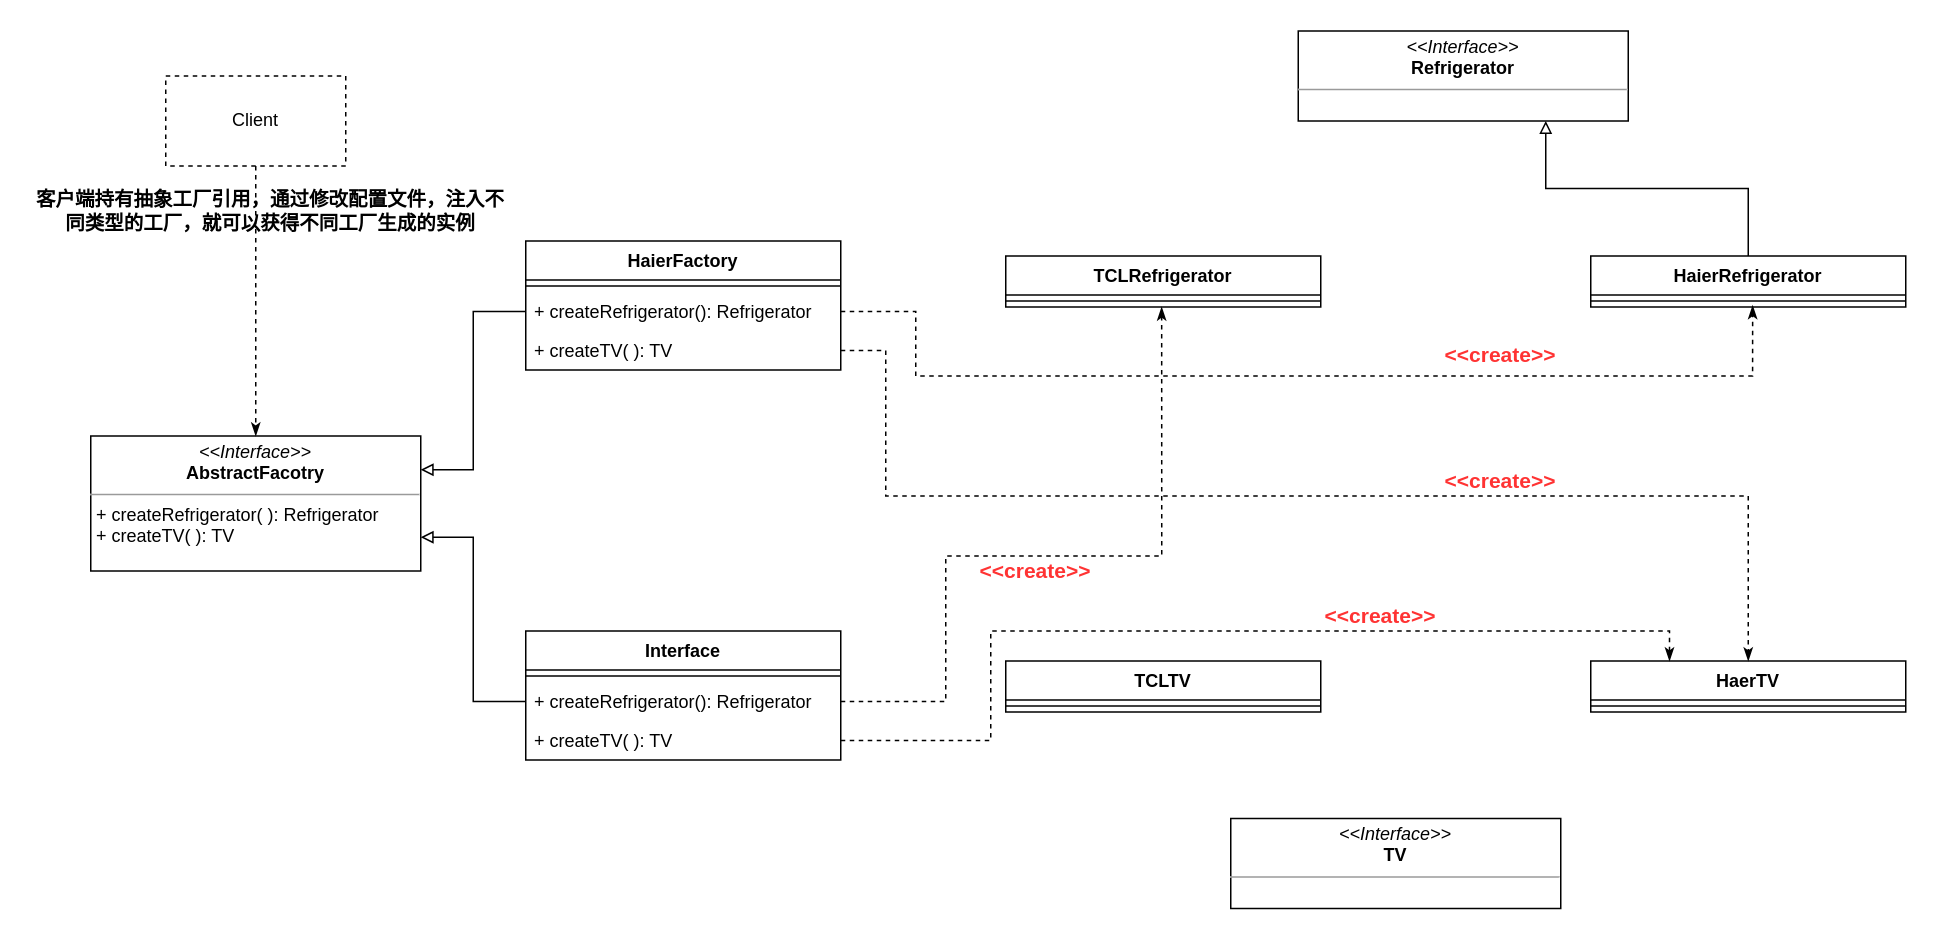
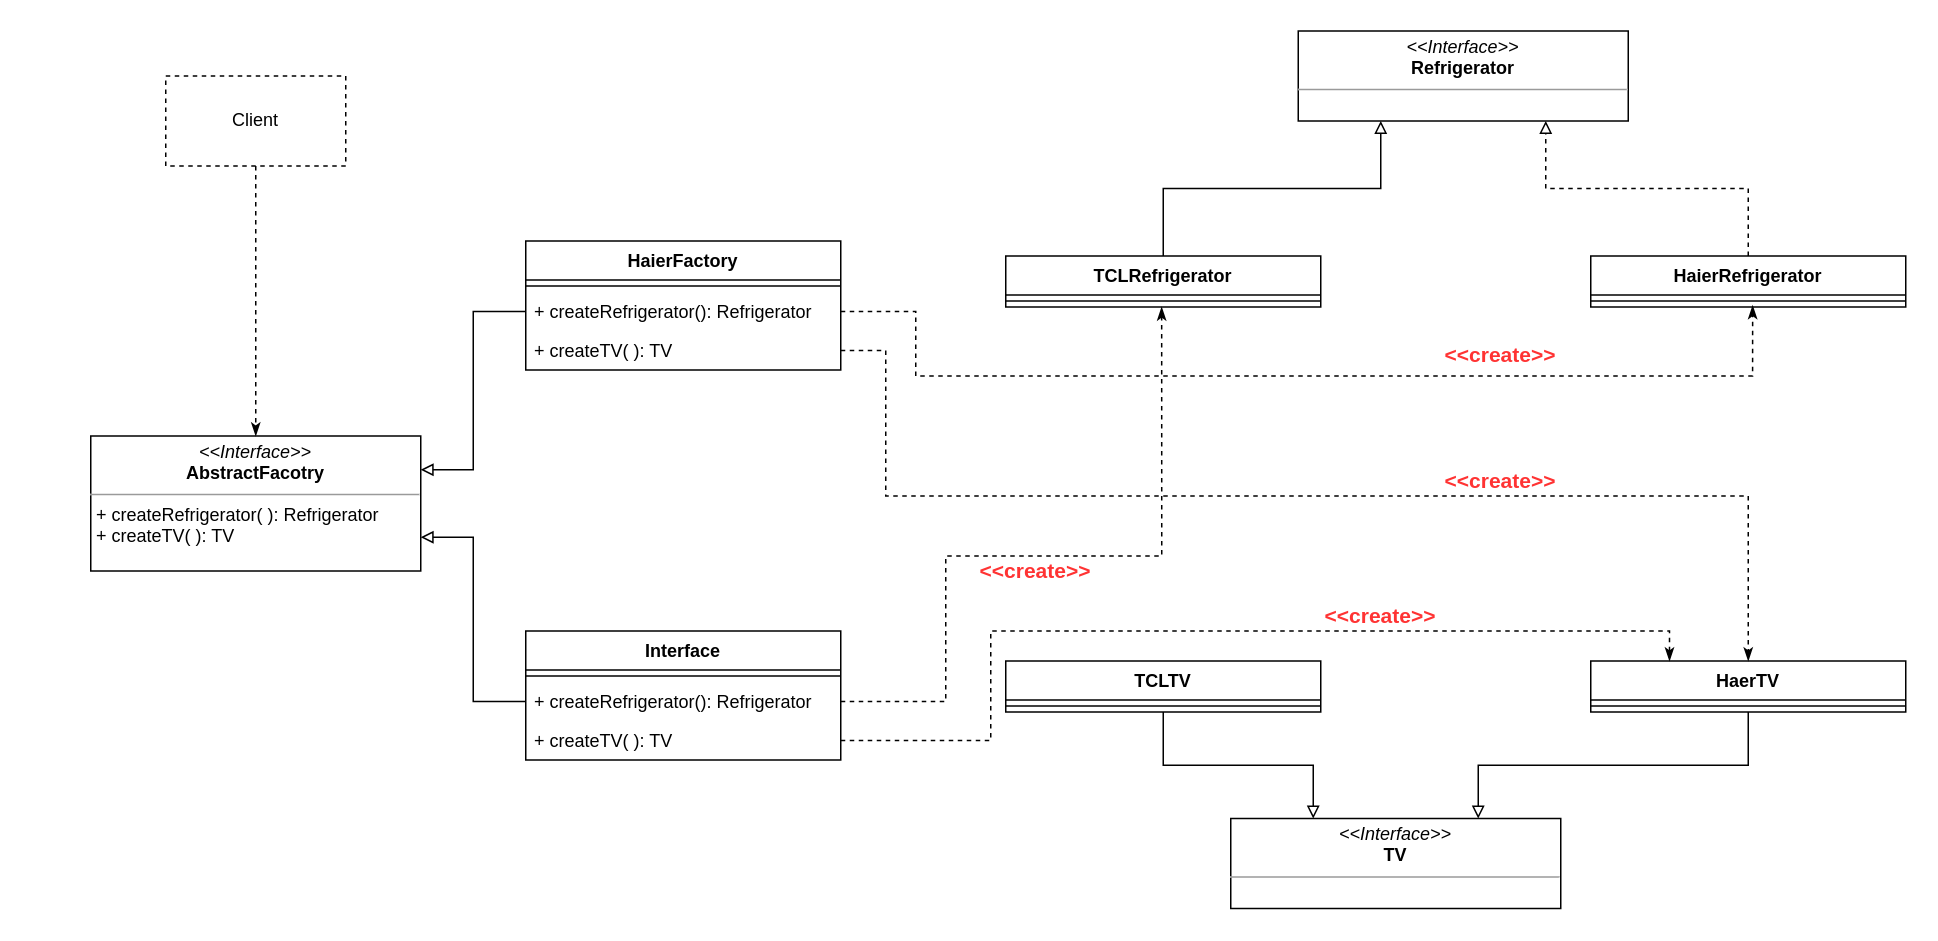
edge "TCLRefrigerator" -> "<<Interface>> Refrigerator": added
edge "HaierRefrigerator" -> "<<Interface>> Refrigerator": style solid -> dashed
node "客户端持有抽象工厂引用，通过修改配置文件，注入不同类型的工厂，就可以获得不同工厂生成的实例": removed
edge "TCLTV" -> "<<Interface>> TV": added
edge "HaerTV" -> "<<Interface>> TV": added
